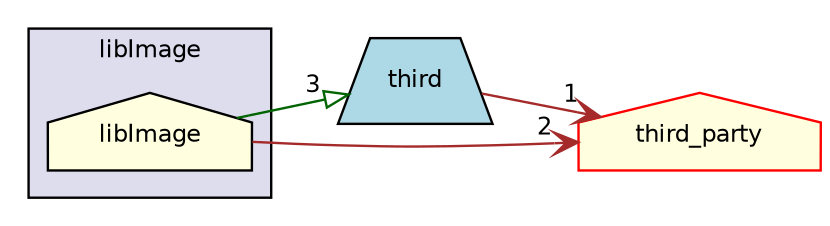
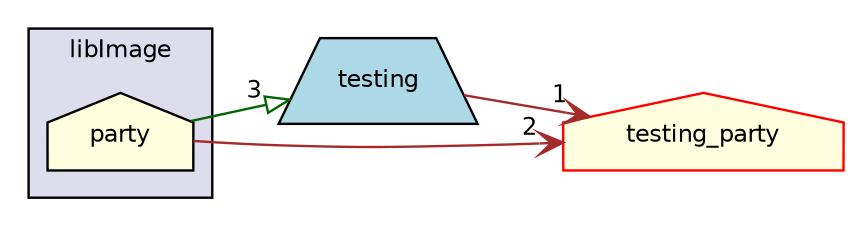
node "third": label "third" -> "testing"
node "libImage": label "libImage" -> "party"
node "third_party": label "third_party" -> "testing_party"
